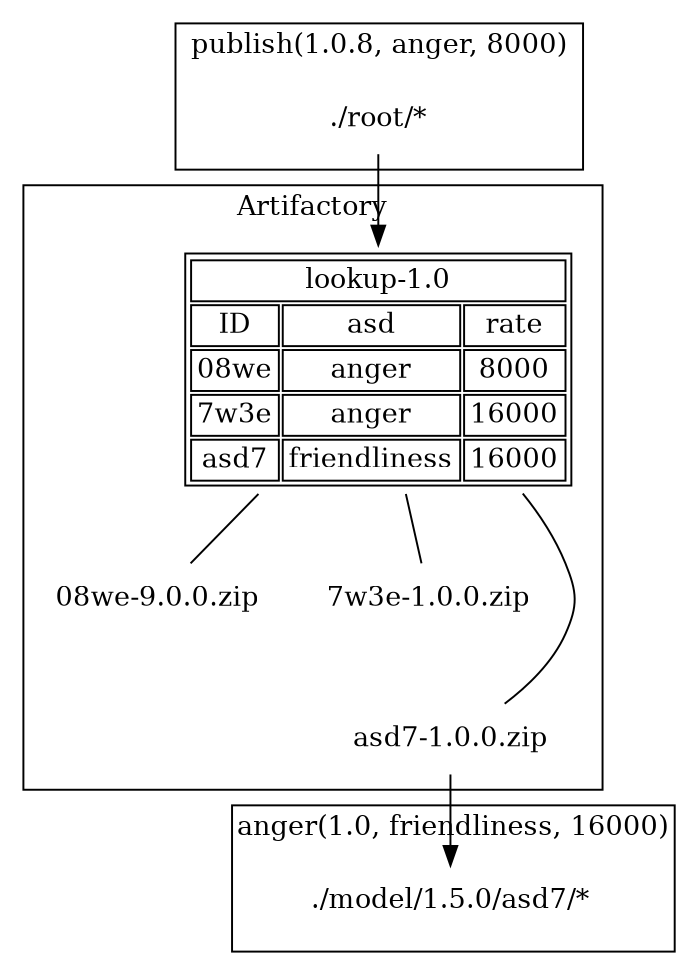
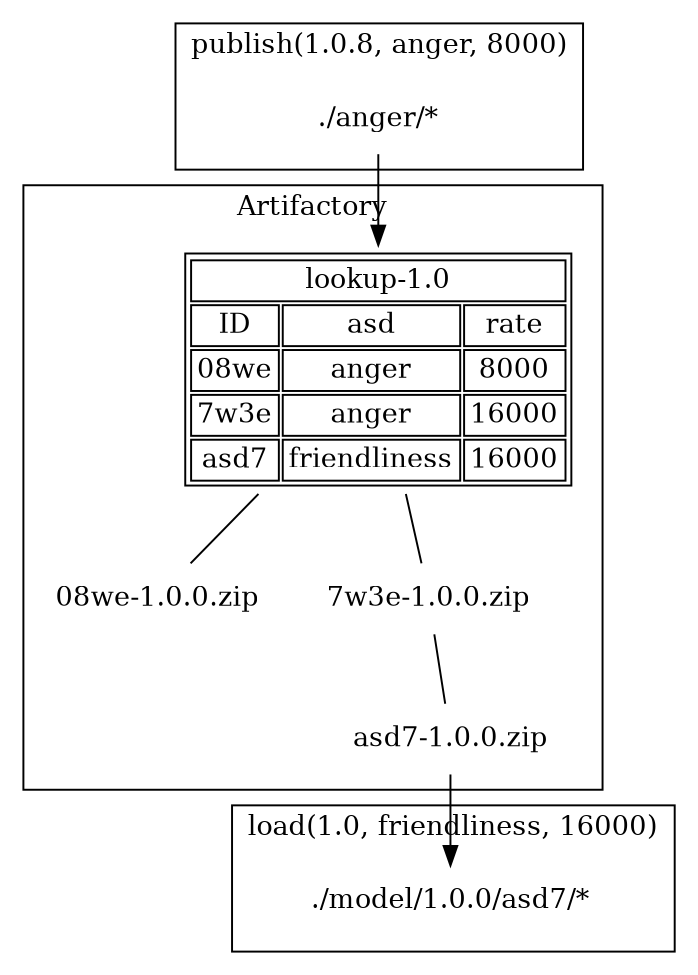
node "./root/*": label "./root/*" -> "./anger/*"
node "08we-9.0.0.zip": label "08we-9.0.0.zip" -> "08we-1.0.0.zip"
edge "lookup-1.0" -- "asd7-1.0.0.zip": now "7w3e-1.0.0.zip" -- "asd7-1.0.0.zip"
cluster "anger(1.0, friendliness, 16000)": label "anger(1.0, friendliness, 16000)" -> "load(1.0, friendliness, 16000)"
node "./model/1.5.0/asd7/*": label "./model/1.5.0/asd7/*" -> "./model/1.0.0/asd7/*"
